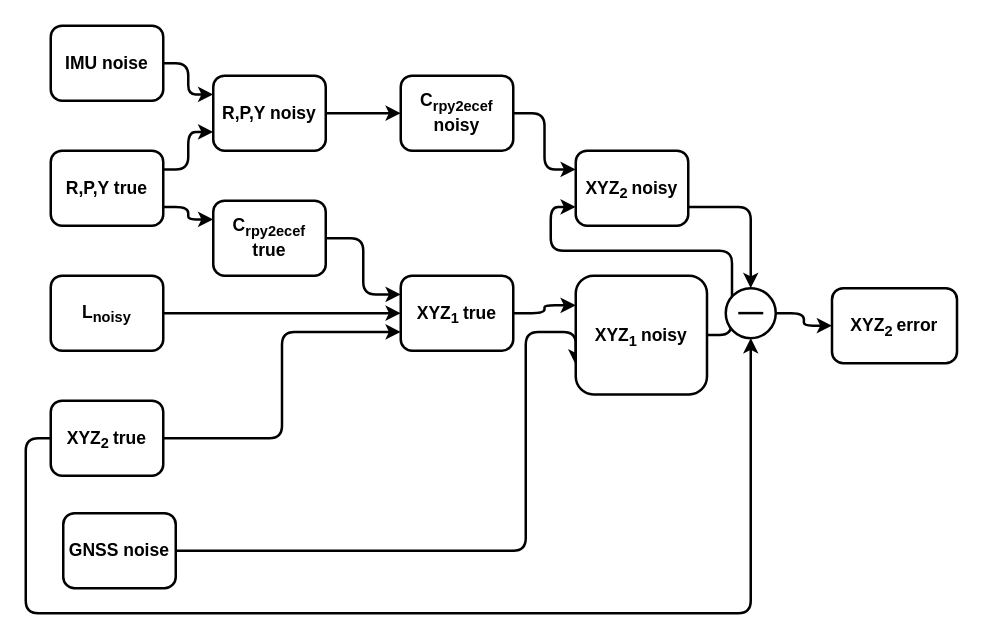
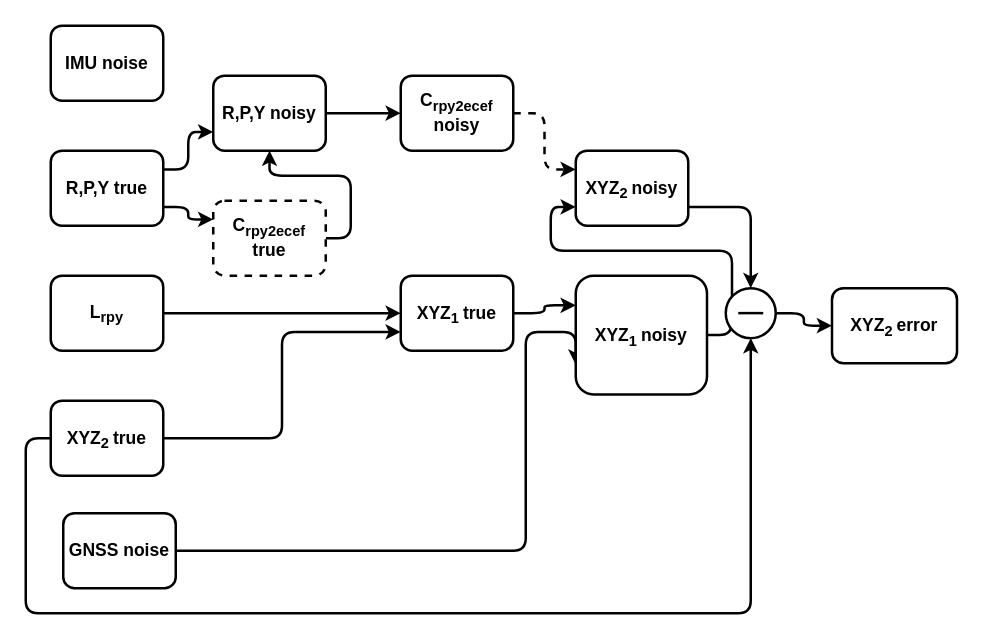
edge "IMU noise" -> "R,P,Y noisy": removed
edge "Crpy2ecef noisy" -> "XYZ2 noisy": style solid -> dashed
node "Crpy2ecef true": style solid -> dashed
edge "Crpy2ecef true" -> "XYZ1 true": now "Crpy2ecef true" -> "R,P,Y noisy"
node "Lnoisy": label "Lnoisy" -> "Lrpy"
